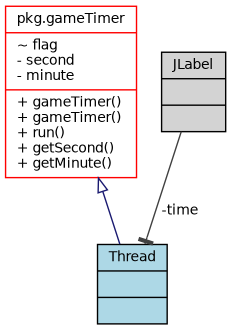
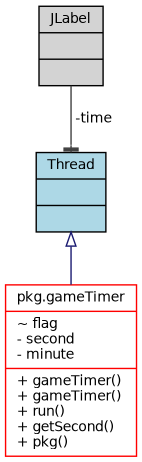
node "pkg.gameTimer": text "+ getMinute()" -> "+ pkg()"
edge "Thread" -> "pkg.gameTimer": reversed
